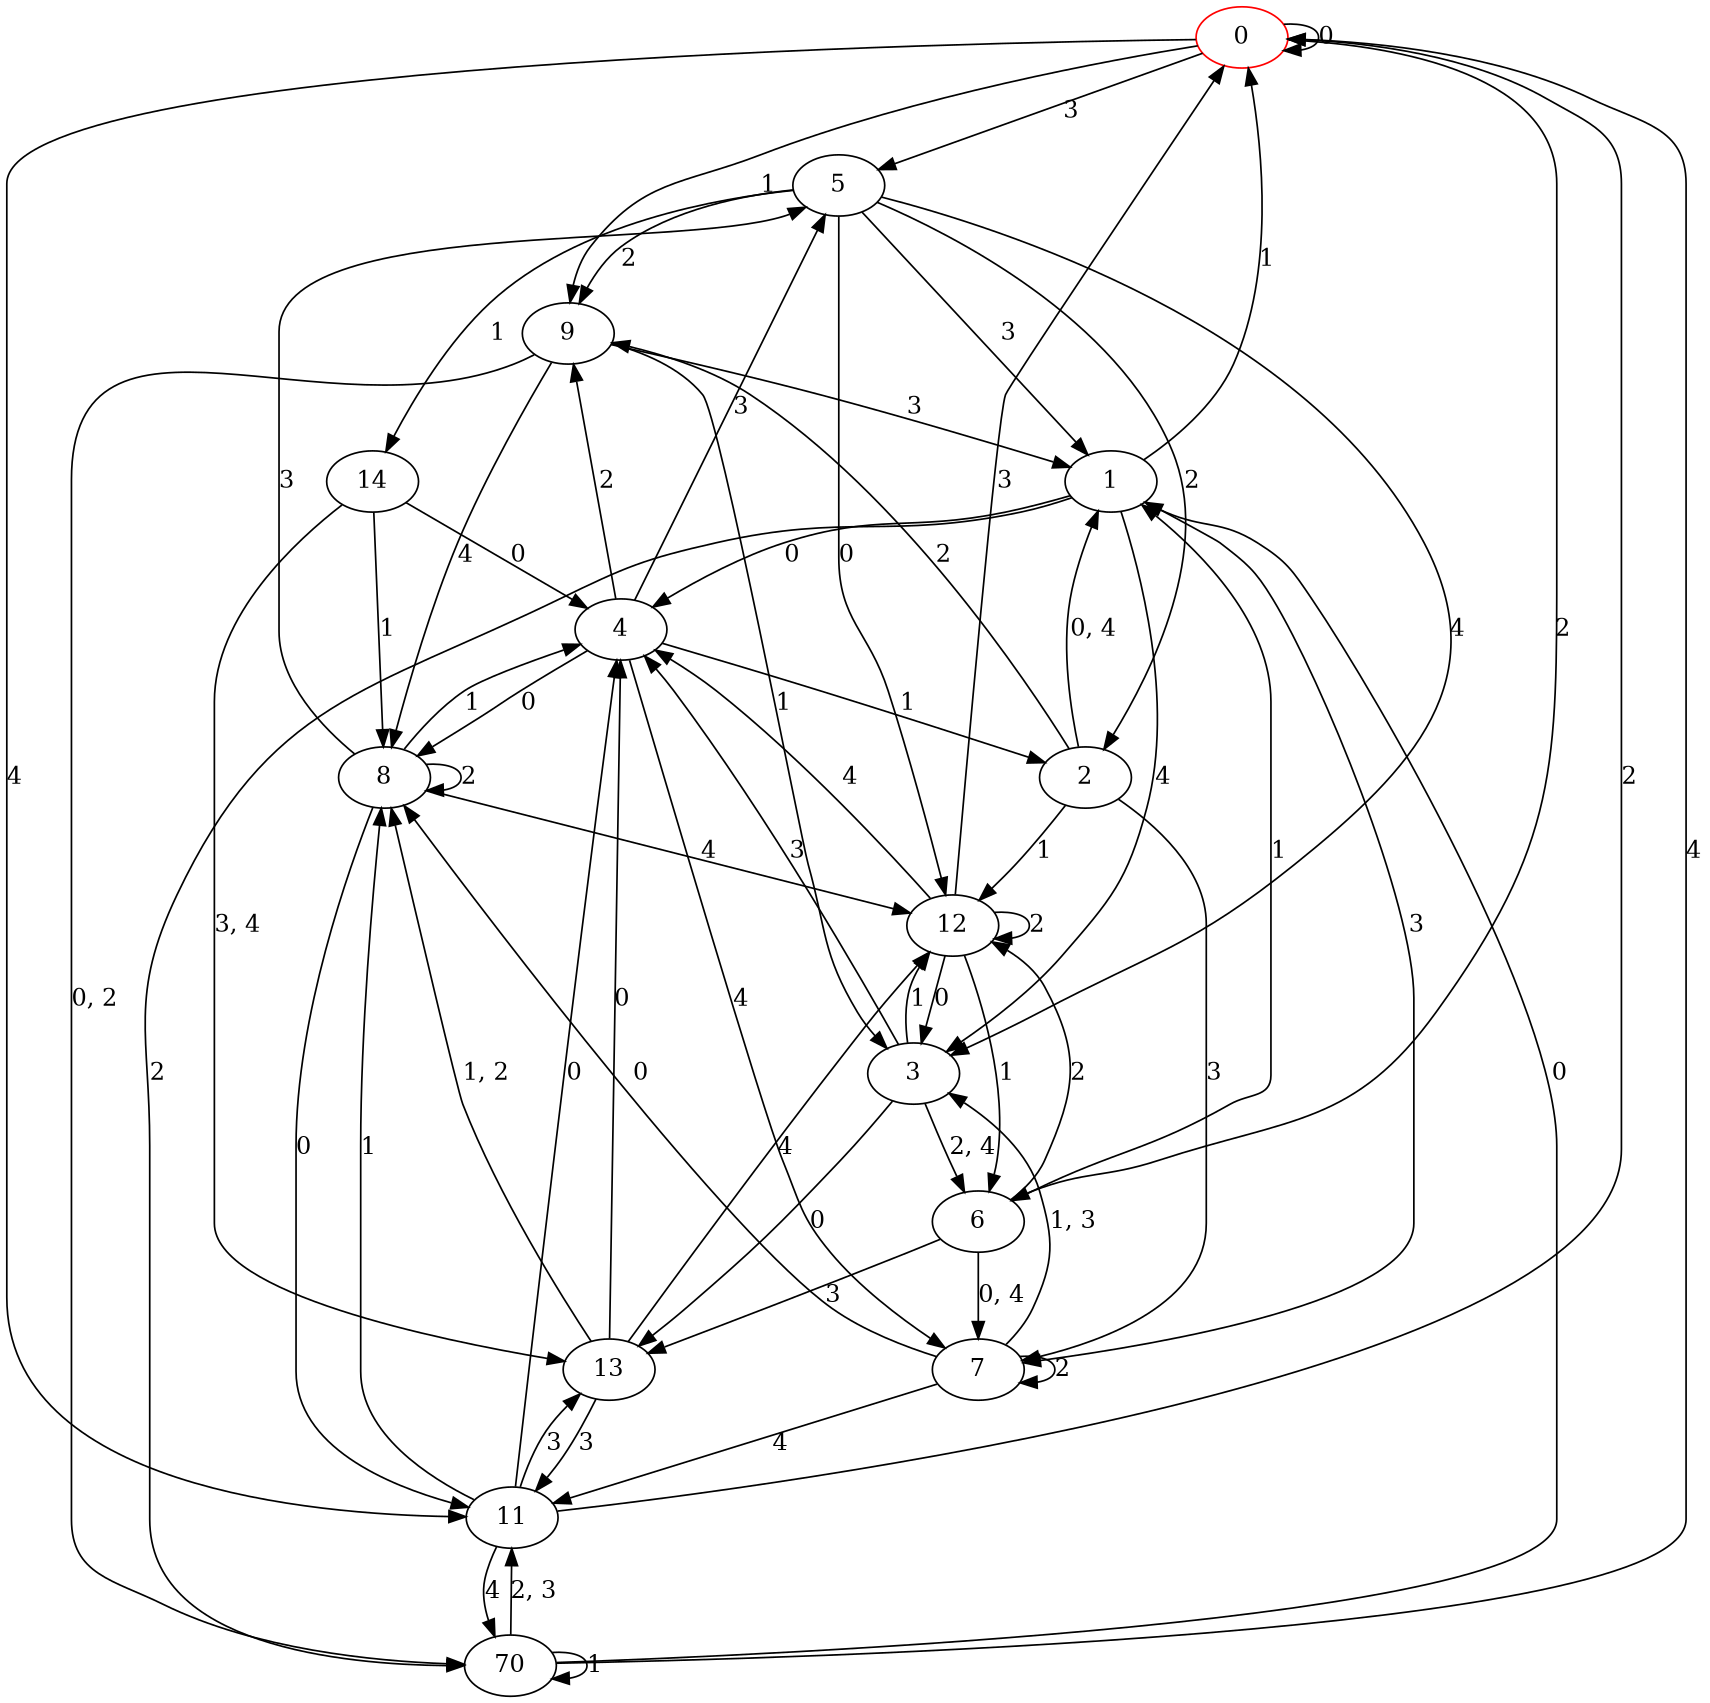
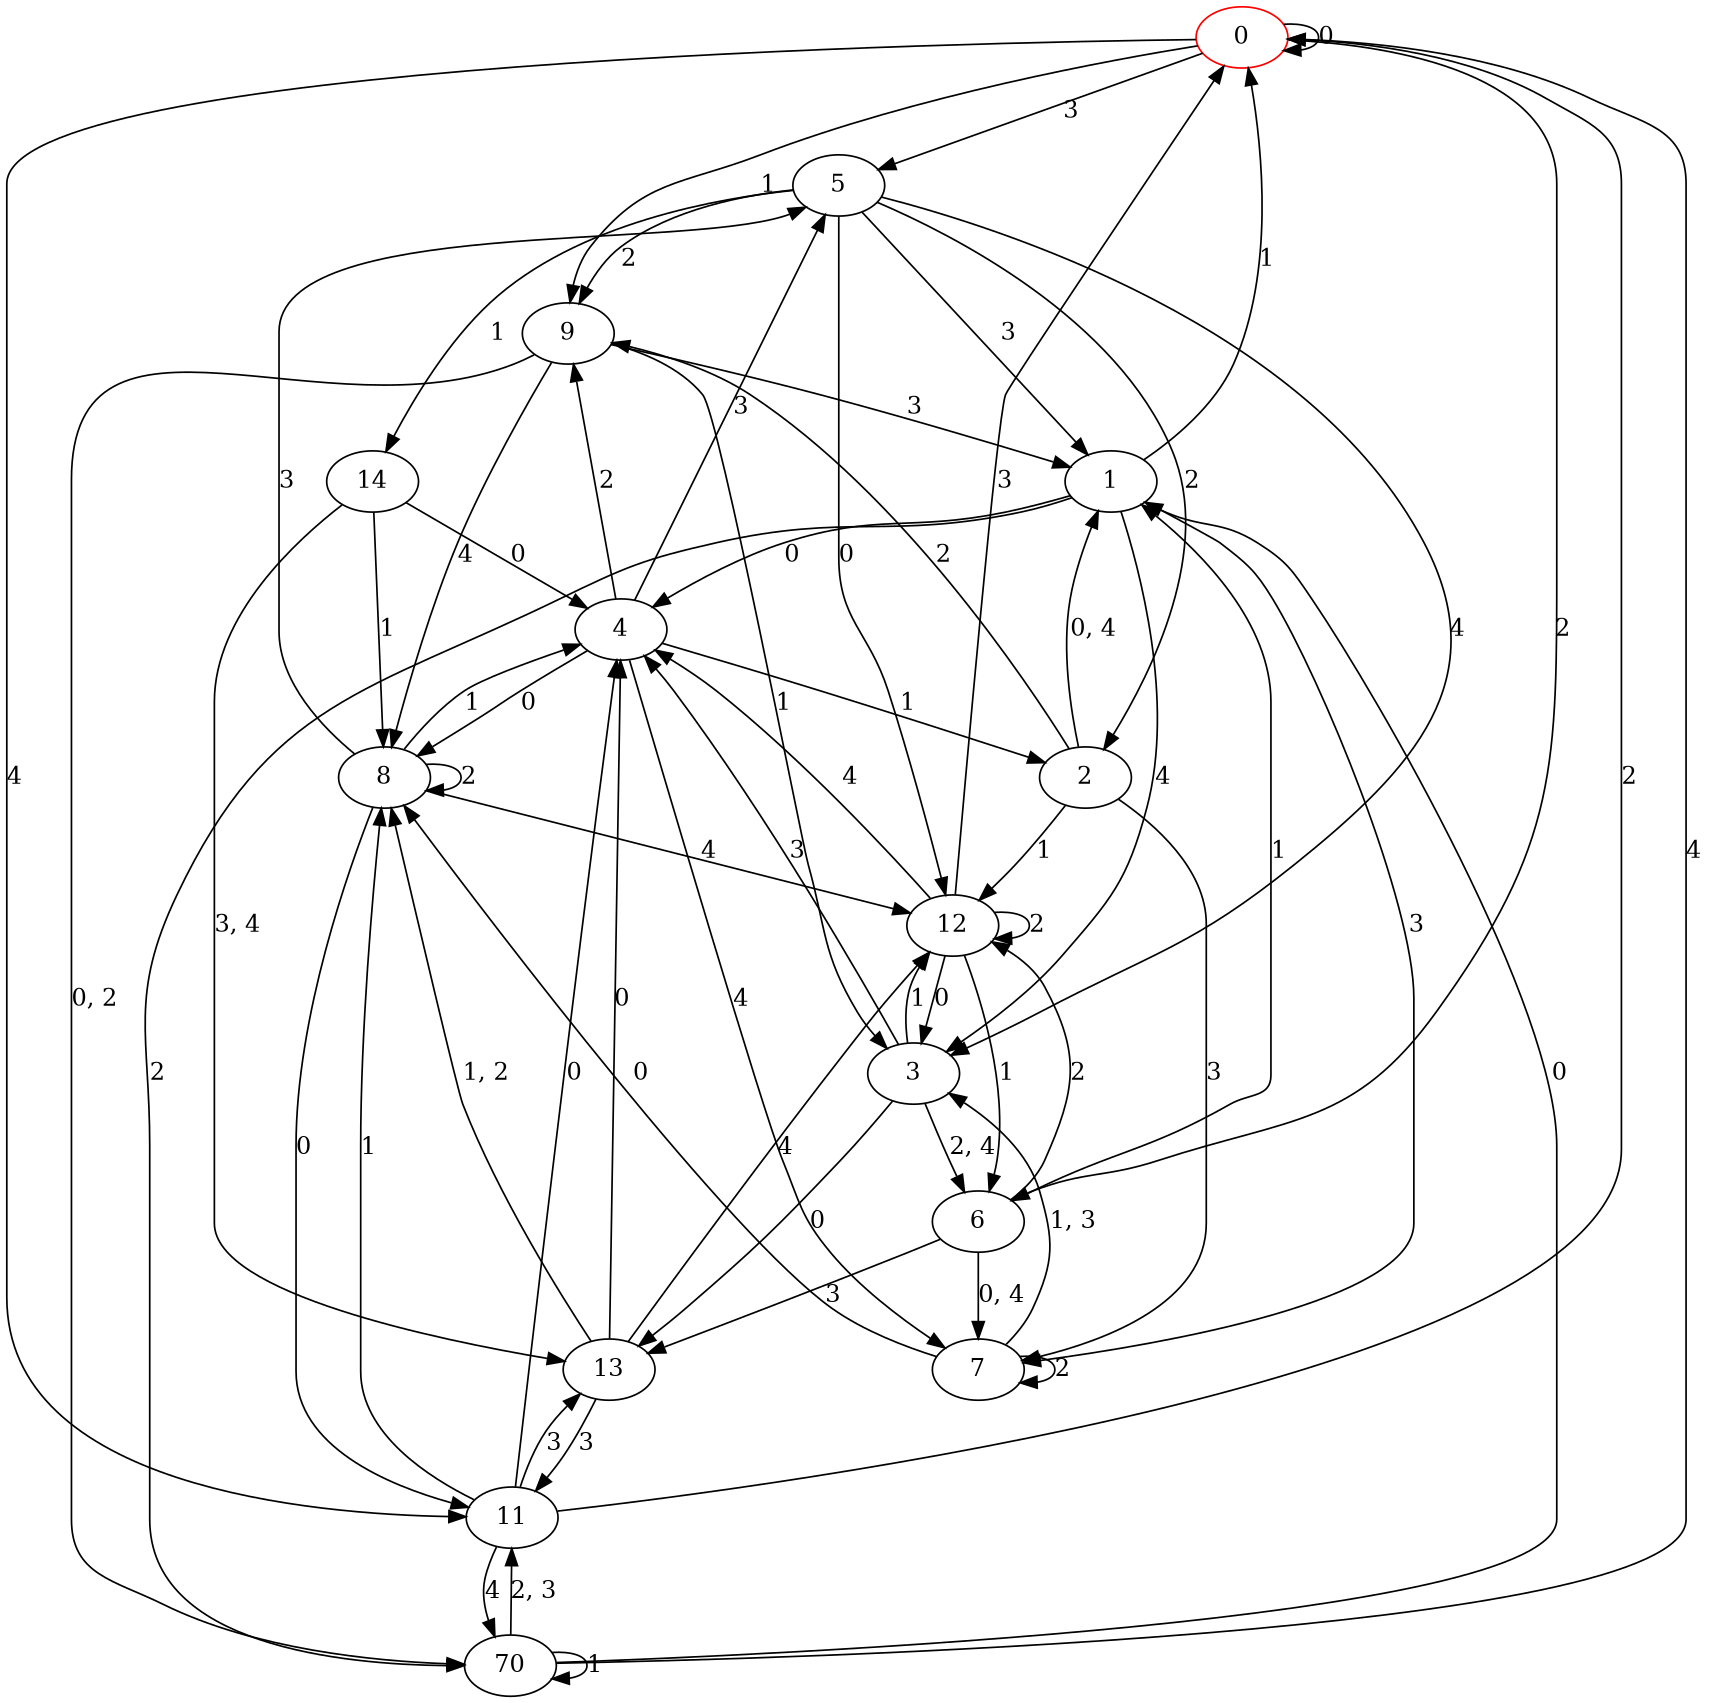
edge "7" -> "11": removed, label "4"
